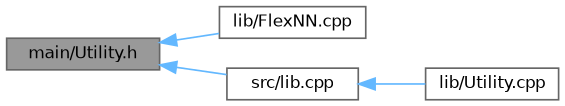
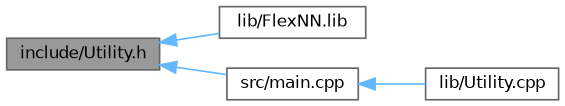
node "lib/FlexNN.cpp": label "lib/FlexNN.cpp" -> "lib/FlexNN.lib"
node "main/Utility.h": label "main/Utility.h" -> "include/Utility.h"
node "src/lib.cpp": label "src/lib.cpp" -> "src/main.cpp"
